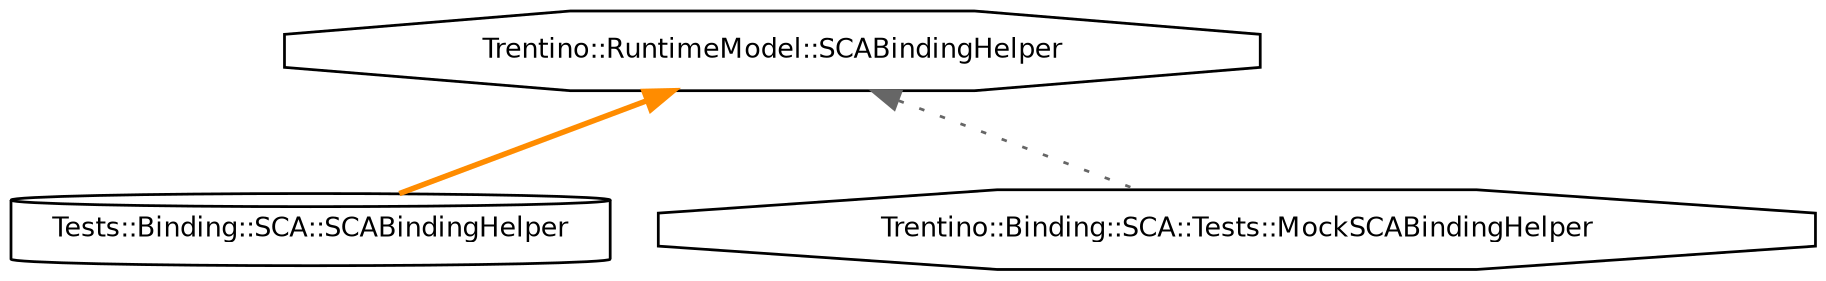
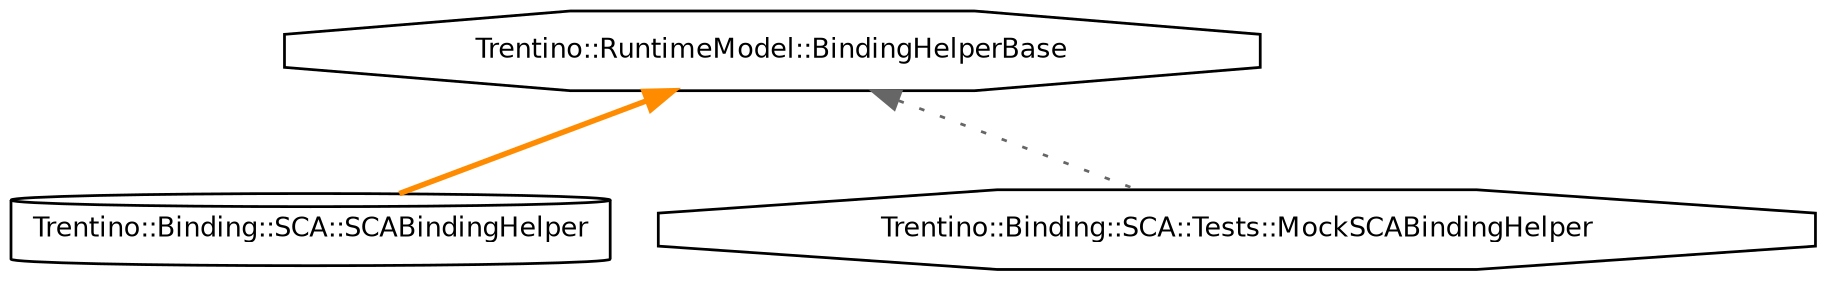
node "Trentino::RuntimeModel::SCABindingHelper": label "Trentino::RuntimeModel::SCABindingHelper" -> "Trentino::RuntimeModel::BindingHelperBase"
node "Tests::Binding::SCA::SCABindingHelper": label "Tests::Binding::SCA::SCABindingHelper" -> "Trentino::Binding::SCA::SCABindingHelper"
